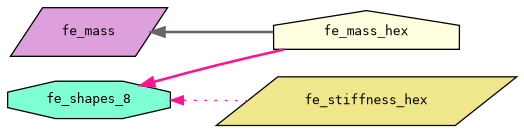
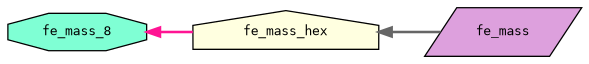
edge "fe_mass_hex" -> "fe_mass": reversed
node "fe_shapes_8": label "fe_shapes_8" -> "fe_mass_8"
node "fe_stiffness_hex": removed
